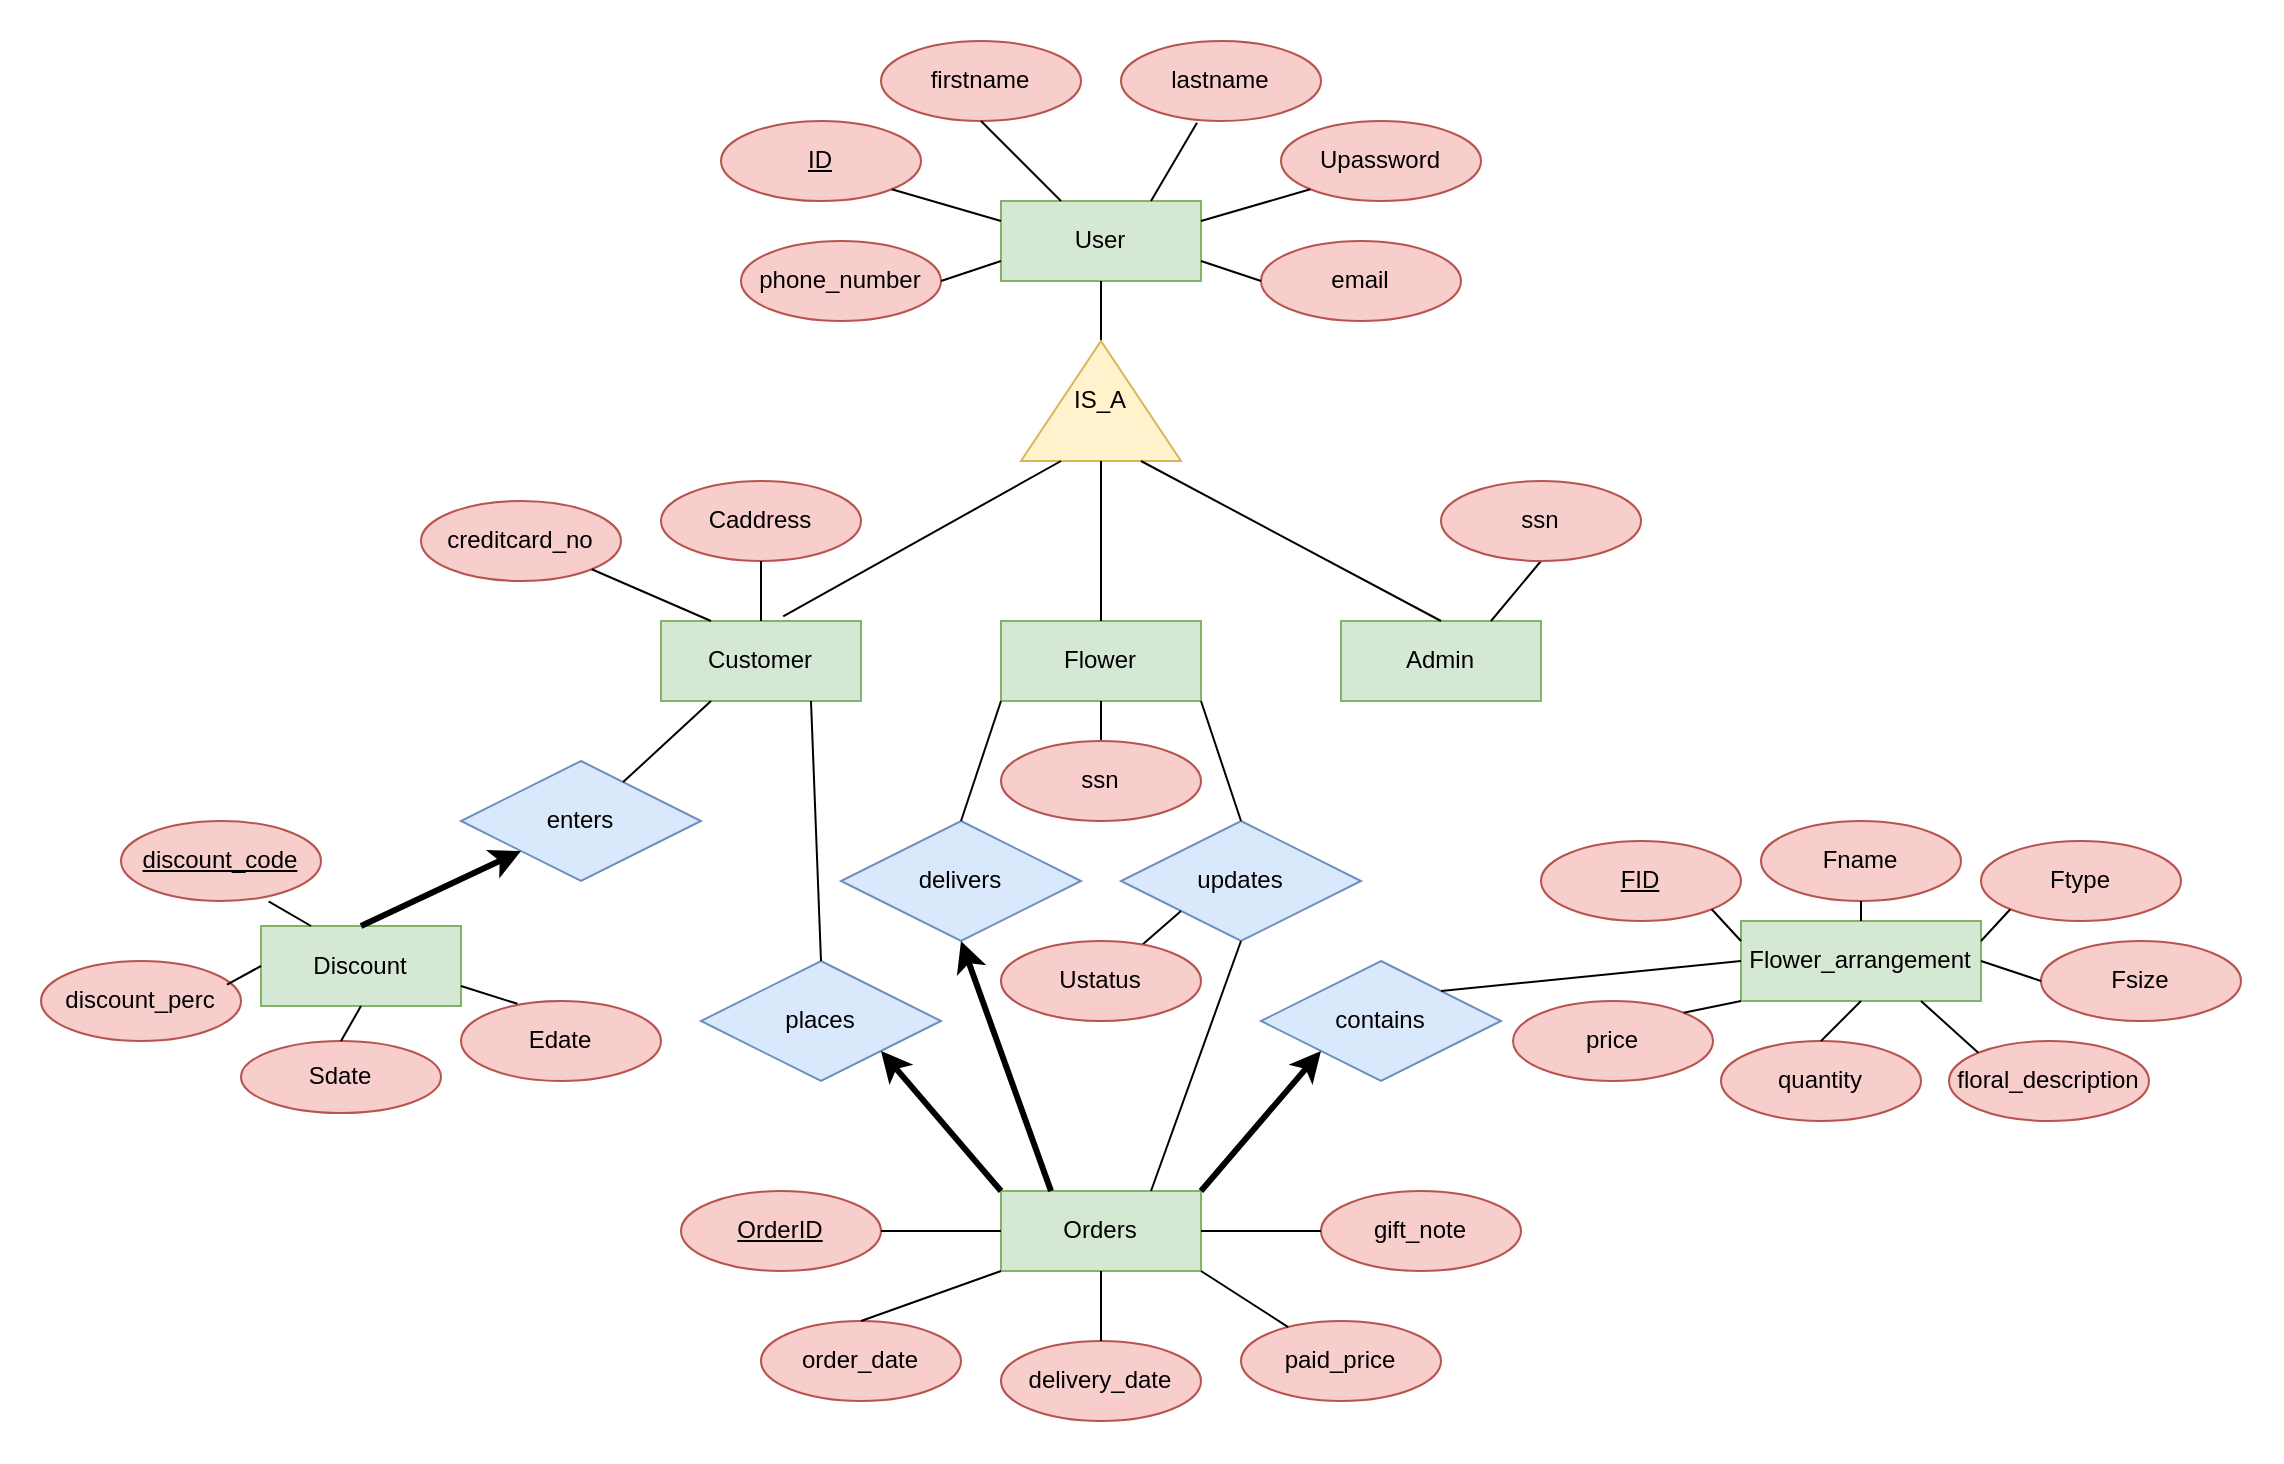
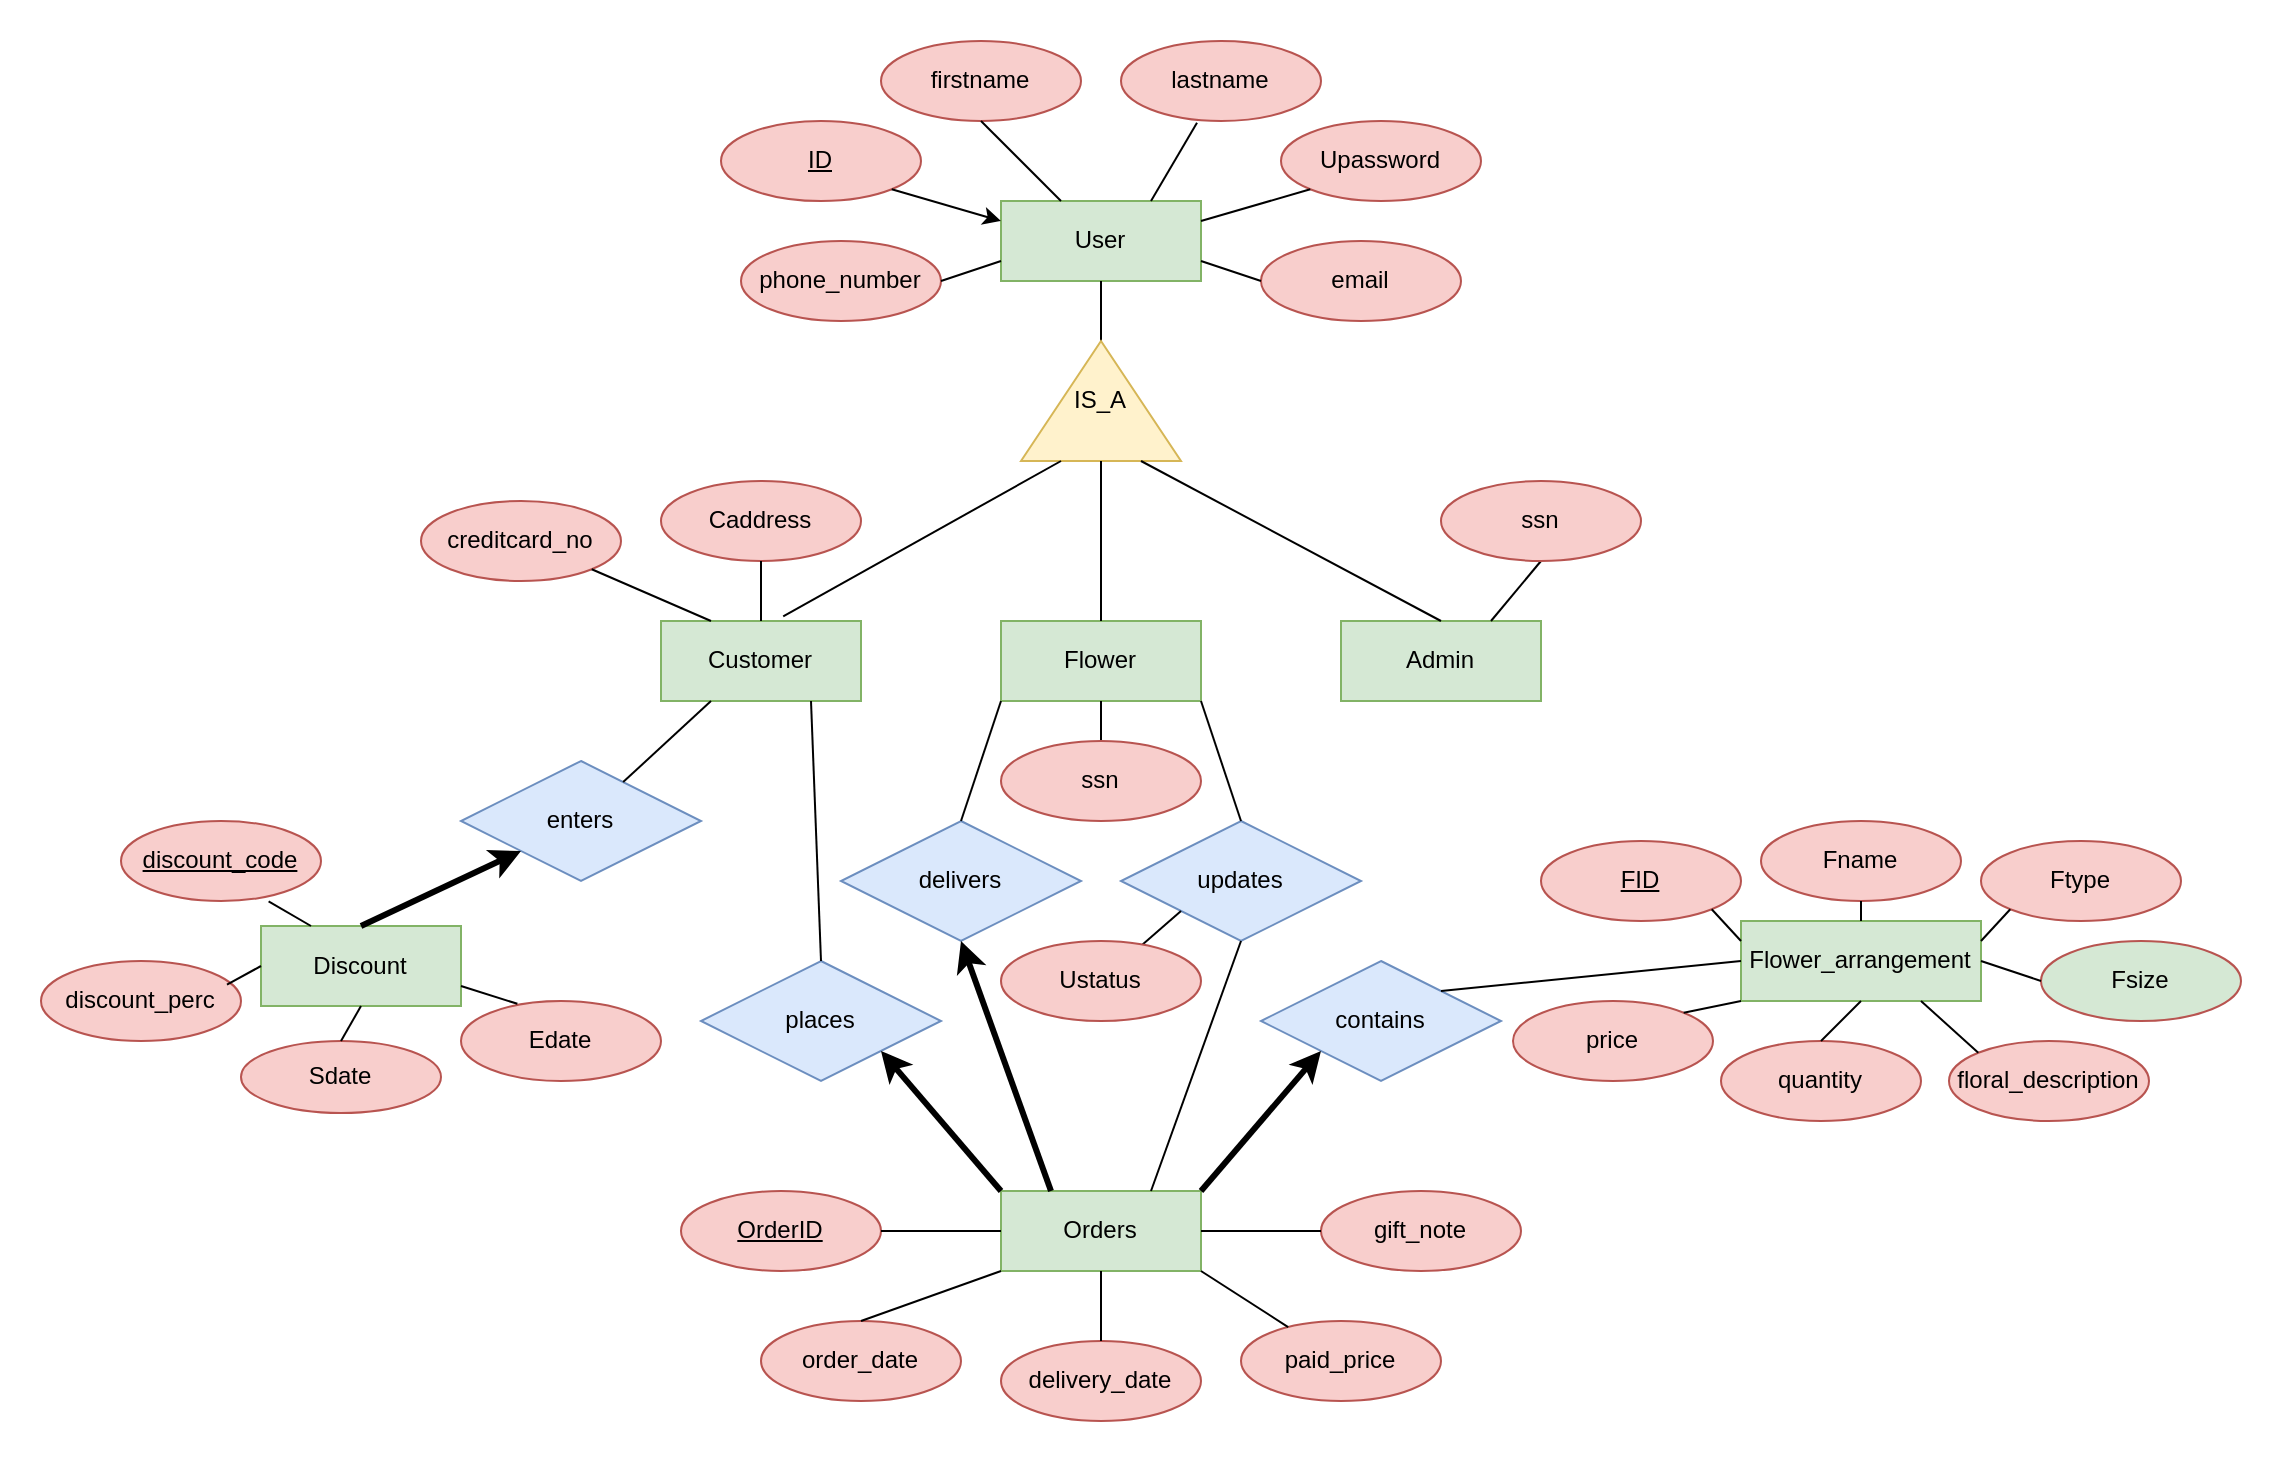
edge "ID" -- "User": arrowhead none -> classic
node "Fsize": fillcolor #f8cecc -> #d5e8d4
